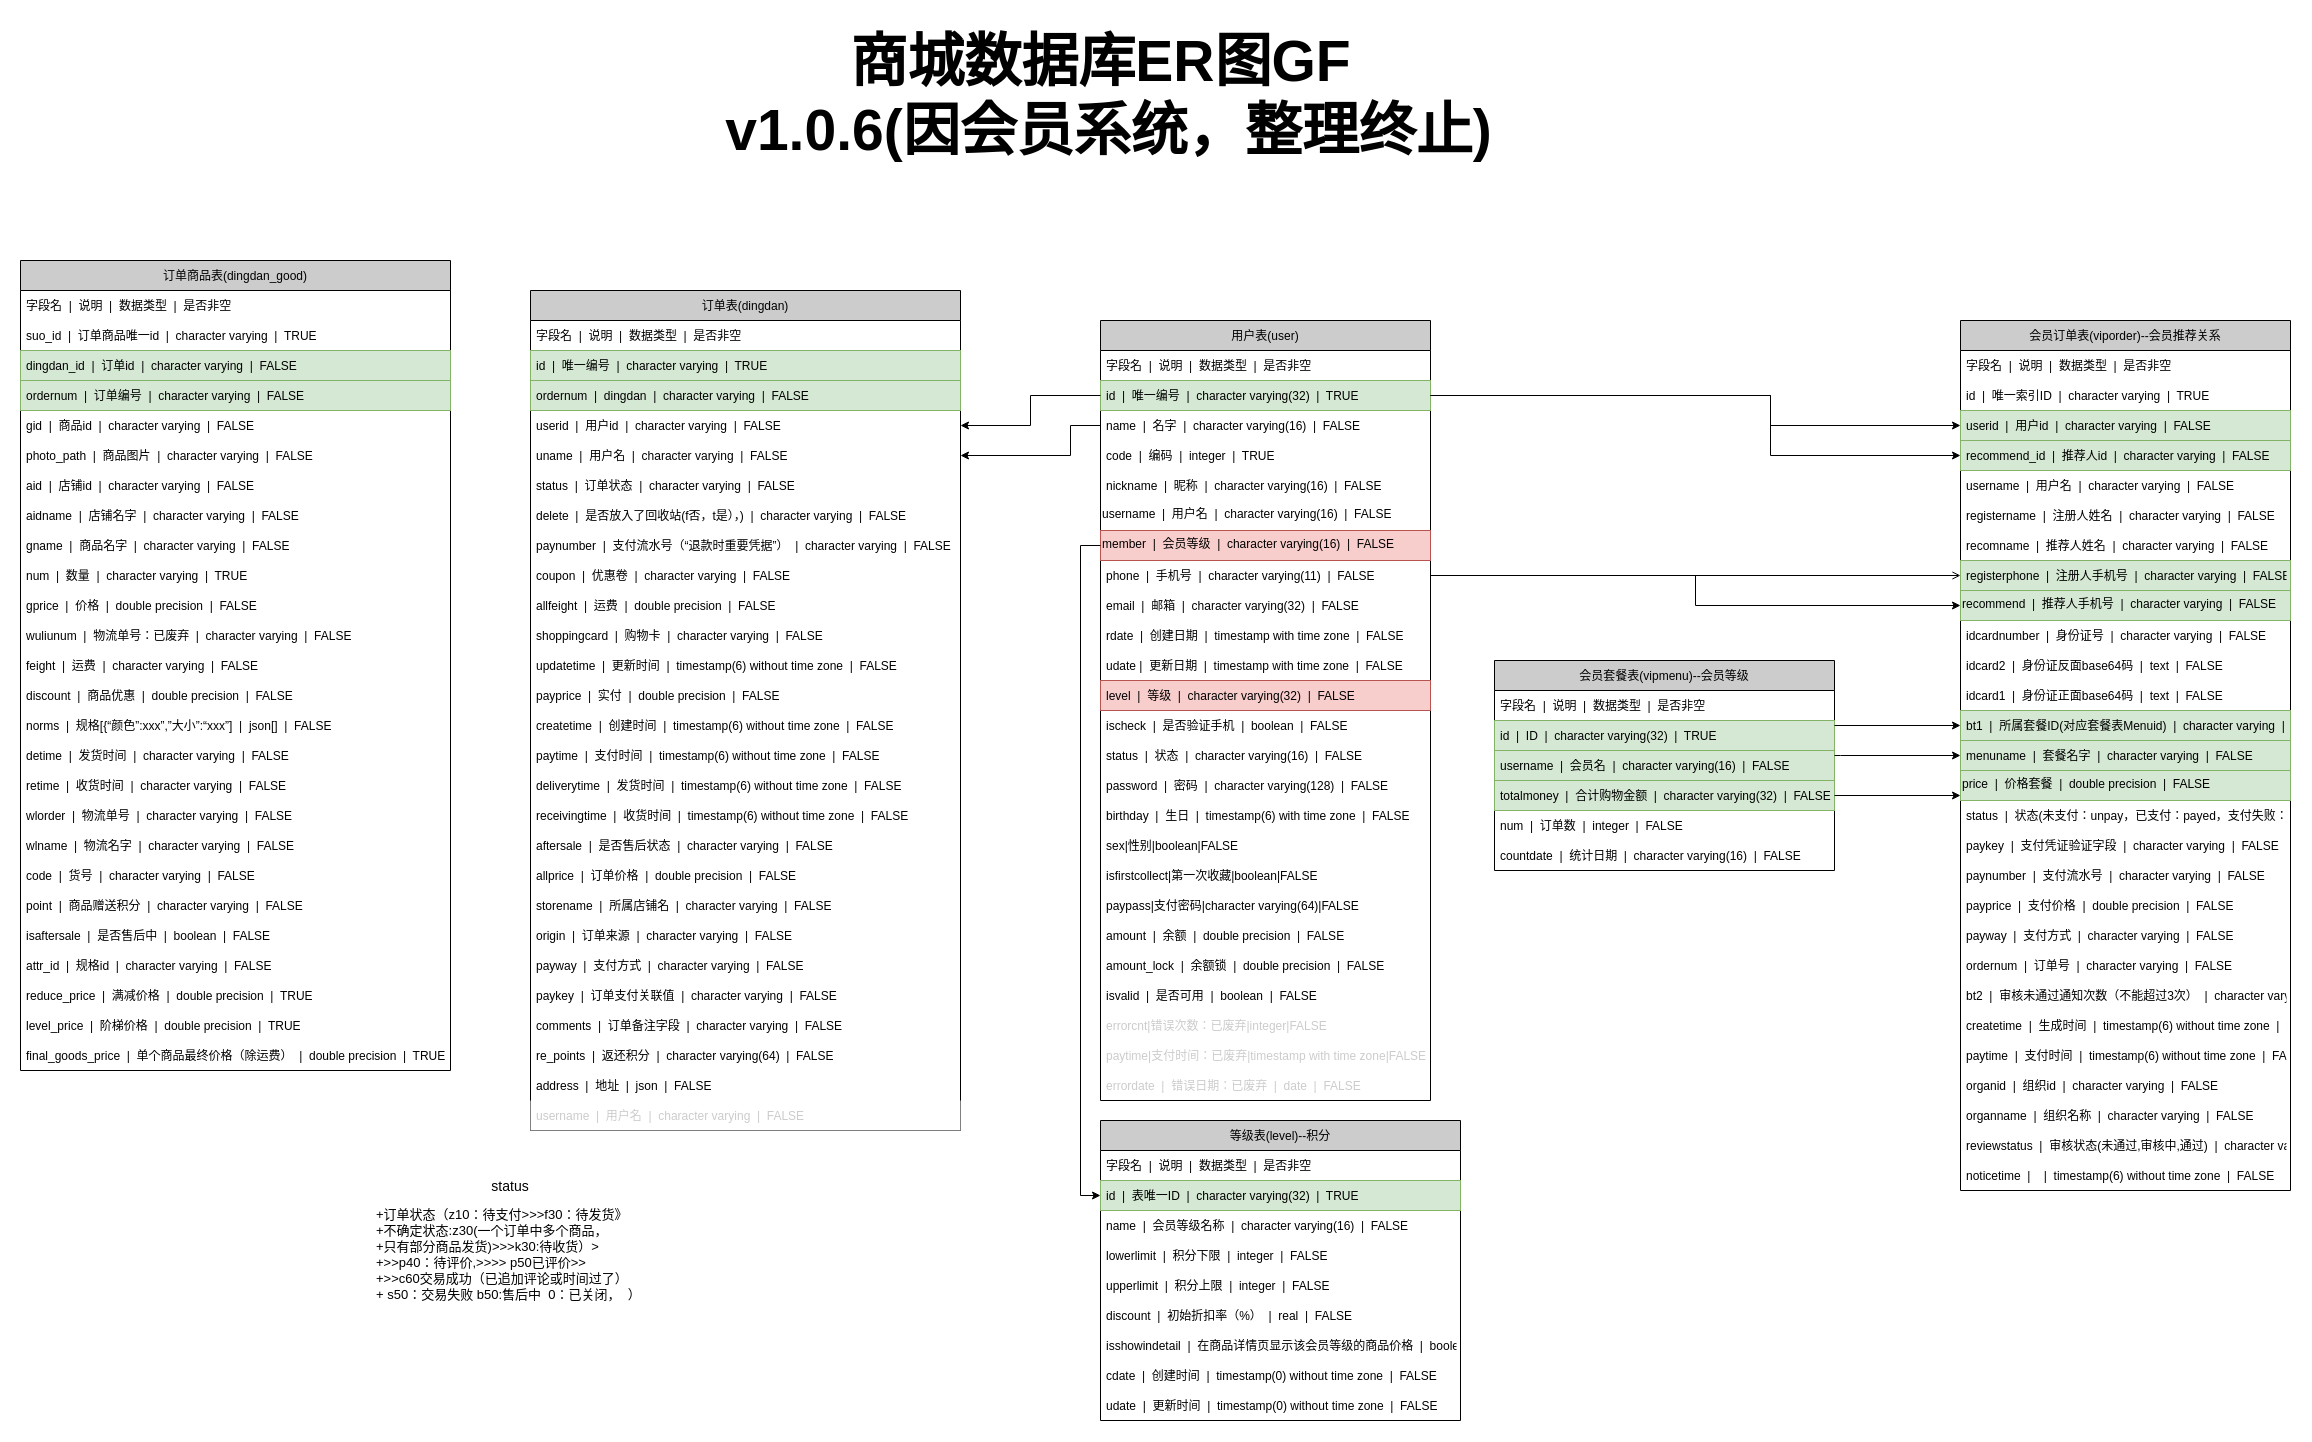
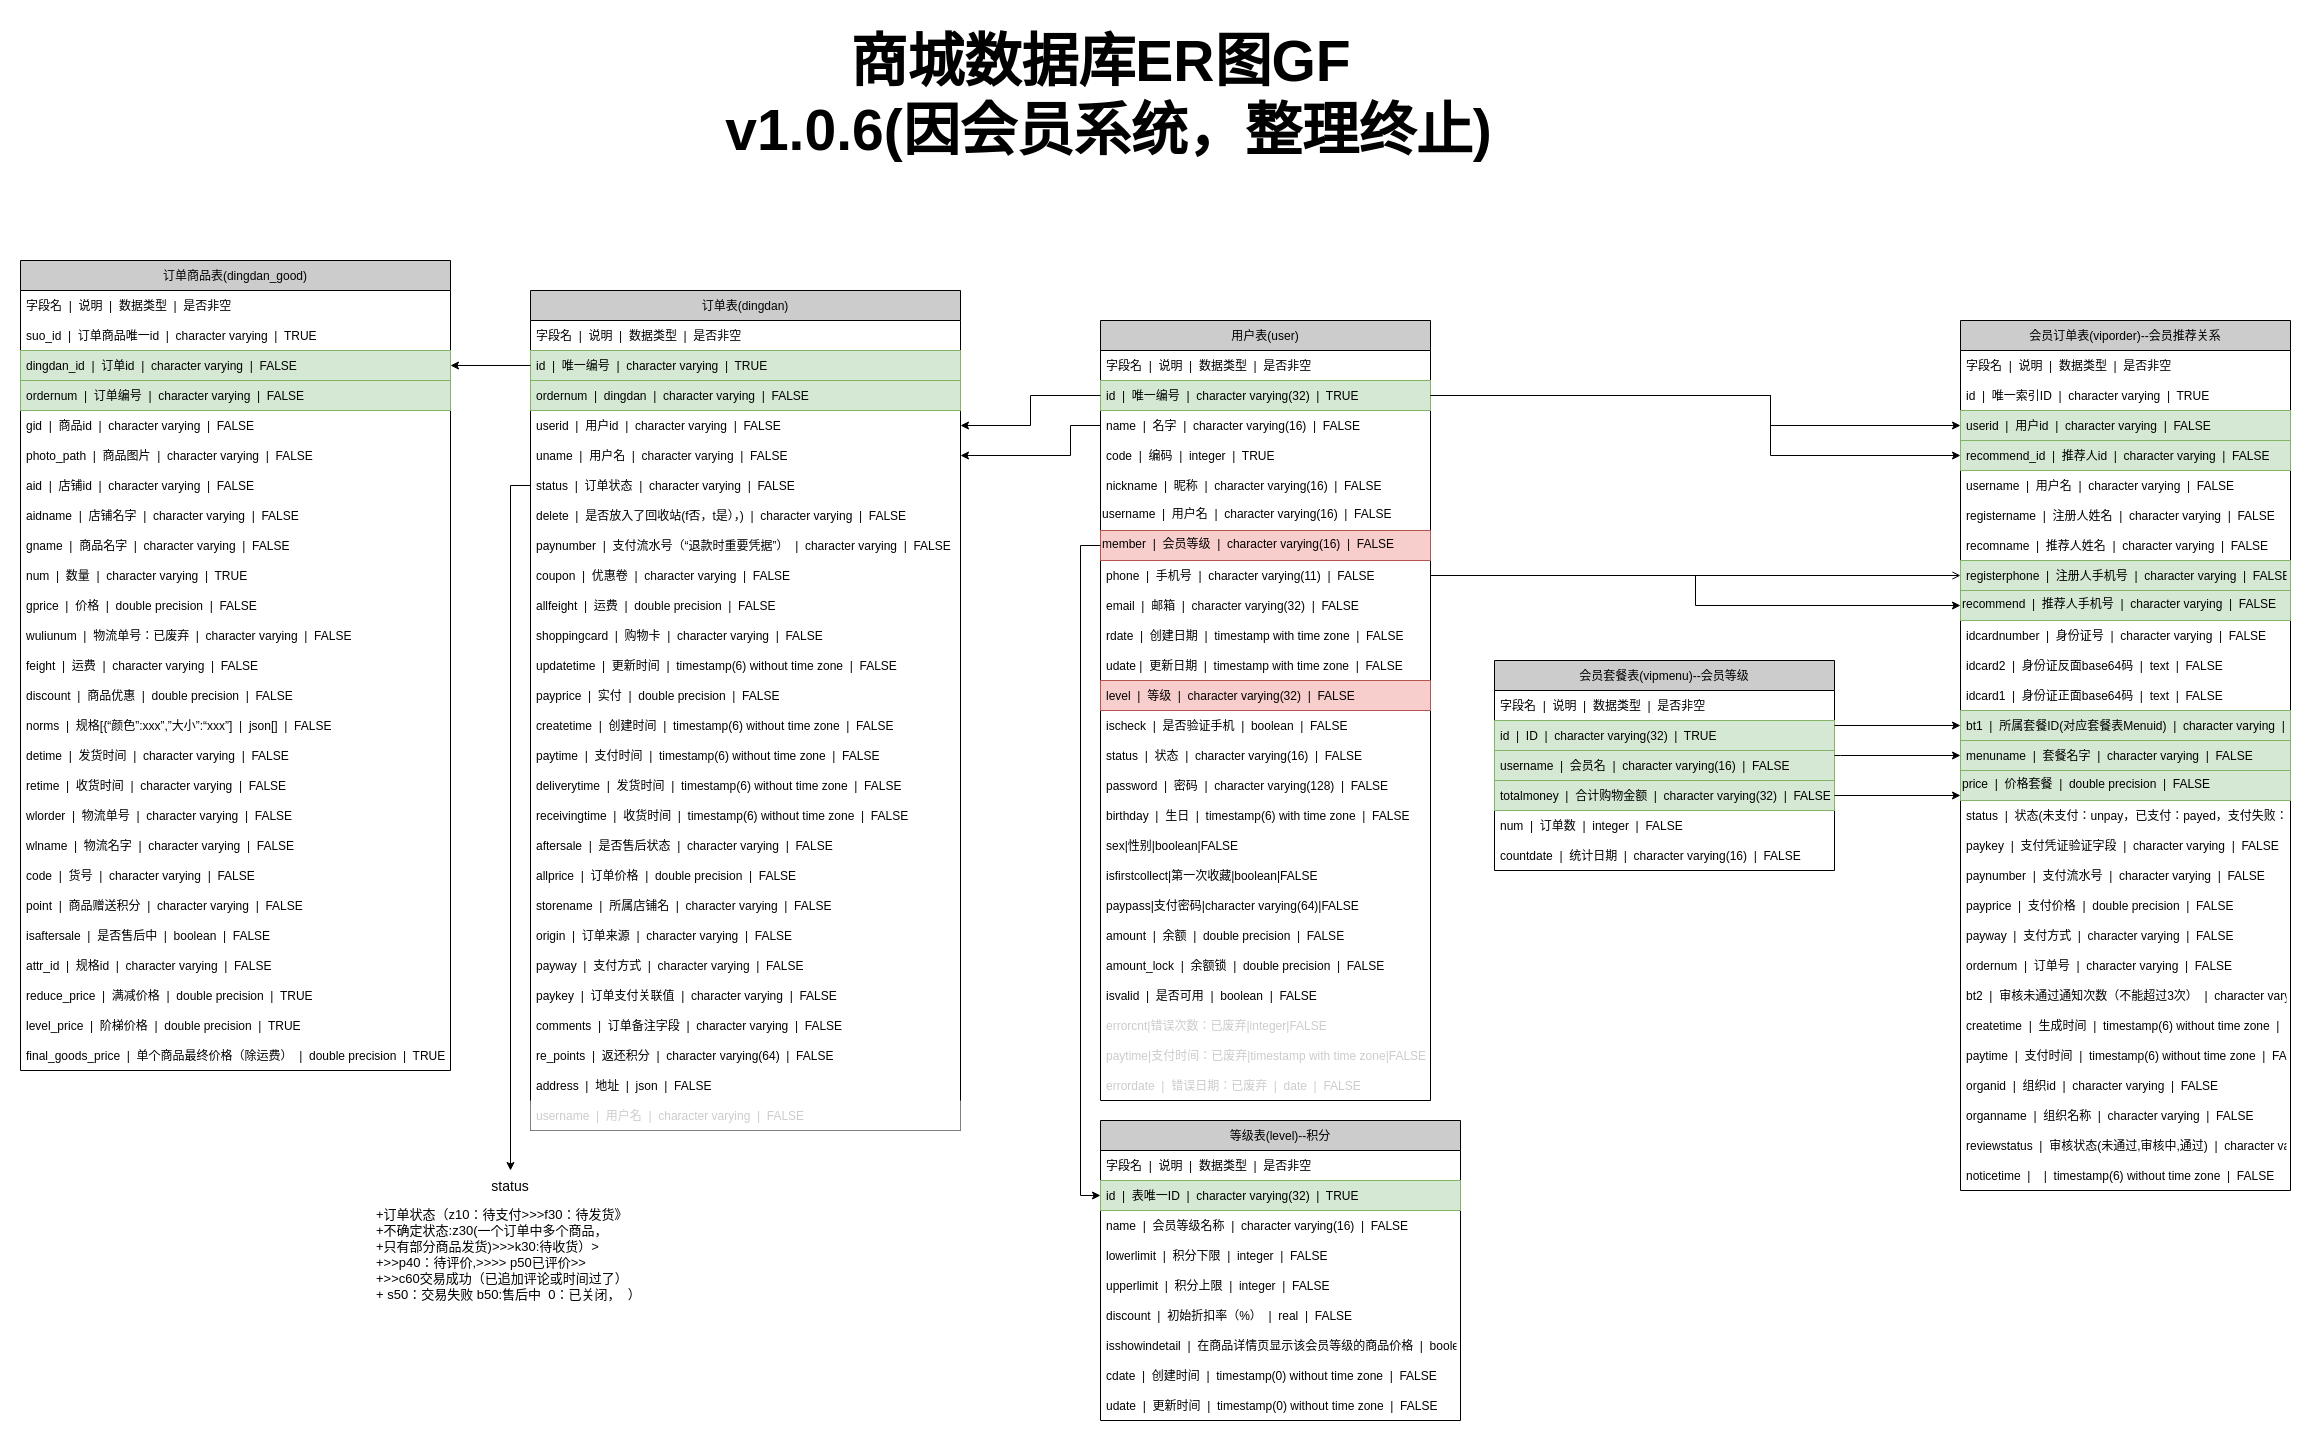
edge "id | 唯一编号 | character varying | TRUE" -> "dingdan_id | 订单id | character varying | FALSE": added
edge "status | 订单状态 | character varying | FALSE" -> "status": added
